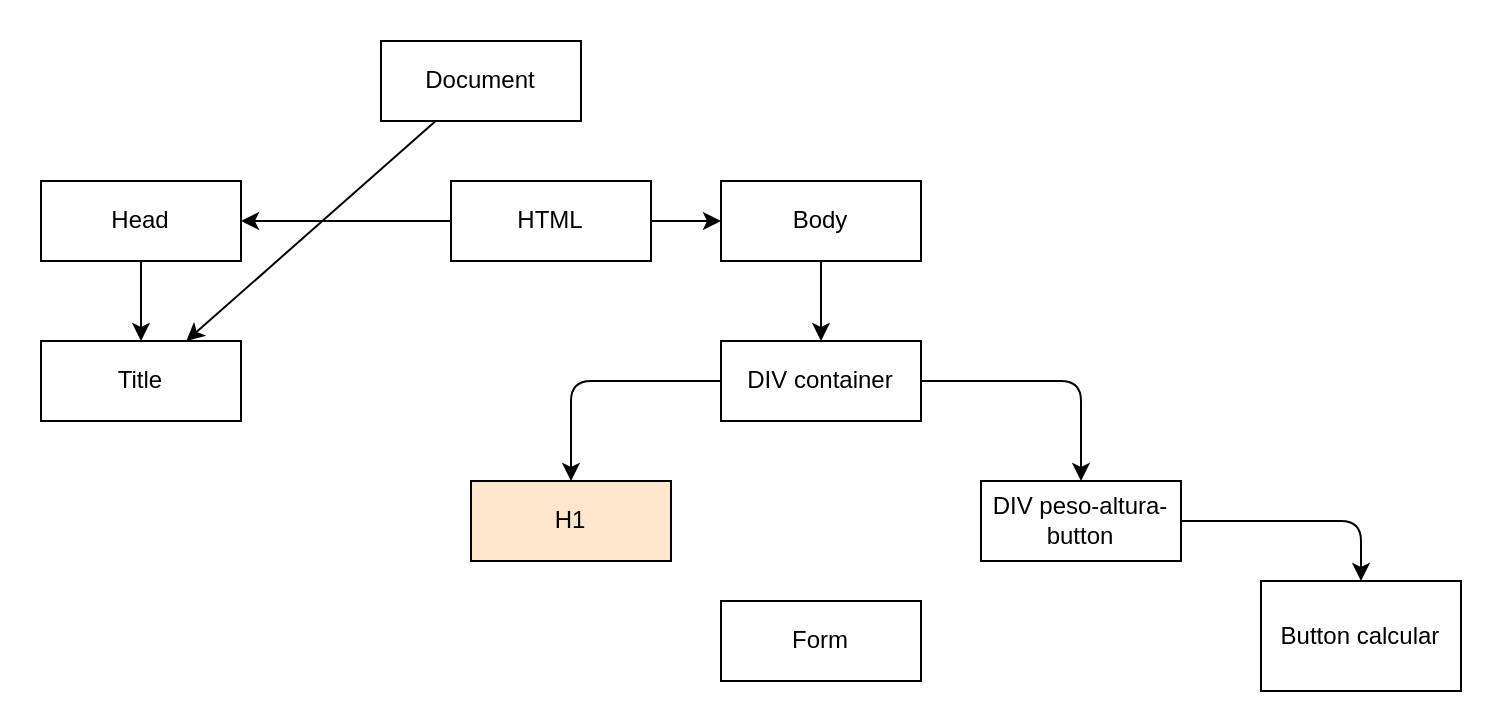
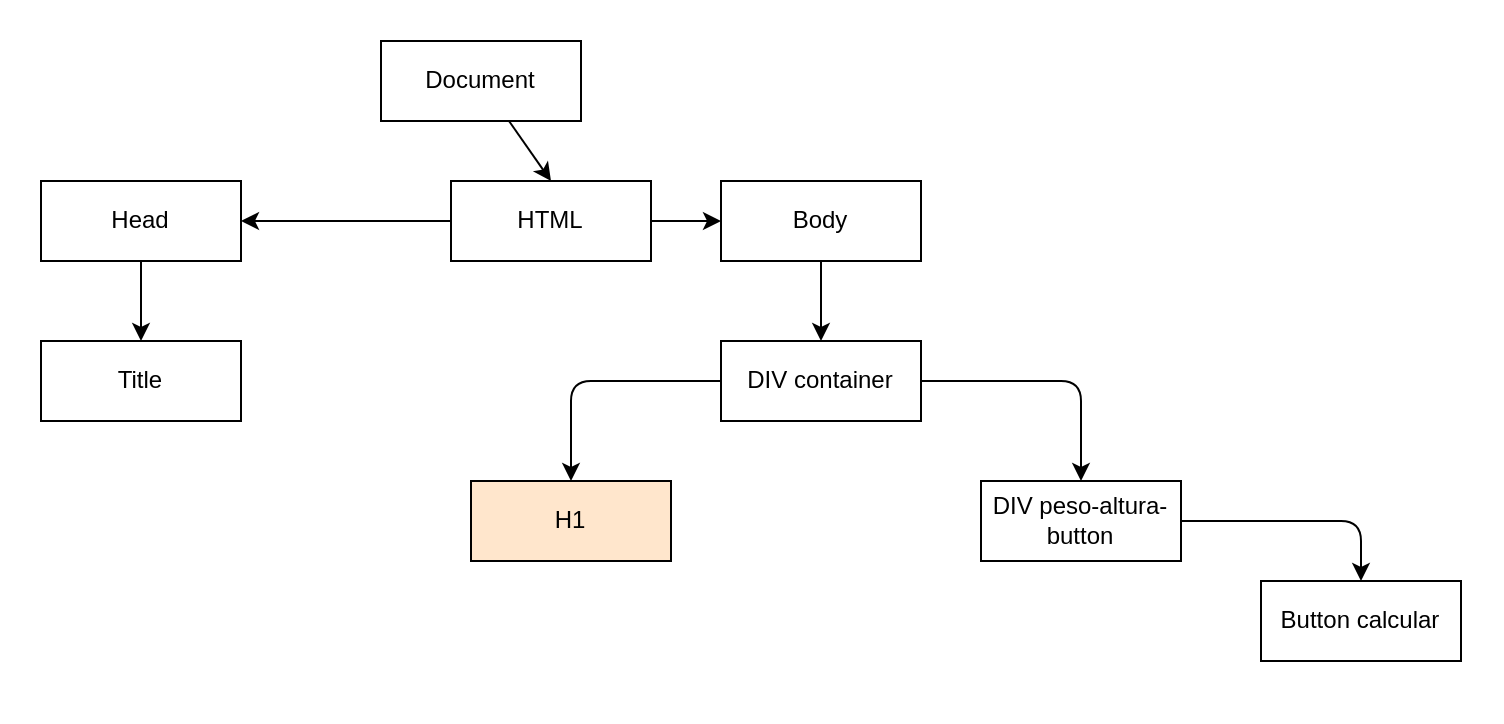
edge "Document" -> "Title": now "Document" -> "HTML"
node "Button calcular": size 200x110 -> 200x80
node "Form": removed
